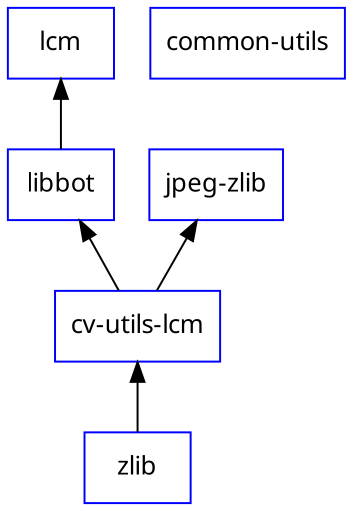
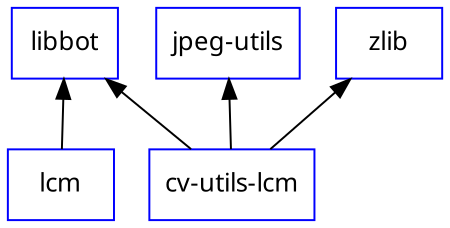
node "common-utils": removed
edge "libbot" -> "lcm": reversed
node "jpeg-zlib": label "jpeg-zlib" -> "jpeg-utils"
edge "zlib" -> "cv-utils-lcm": reversed
